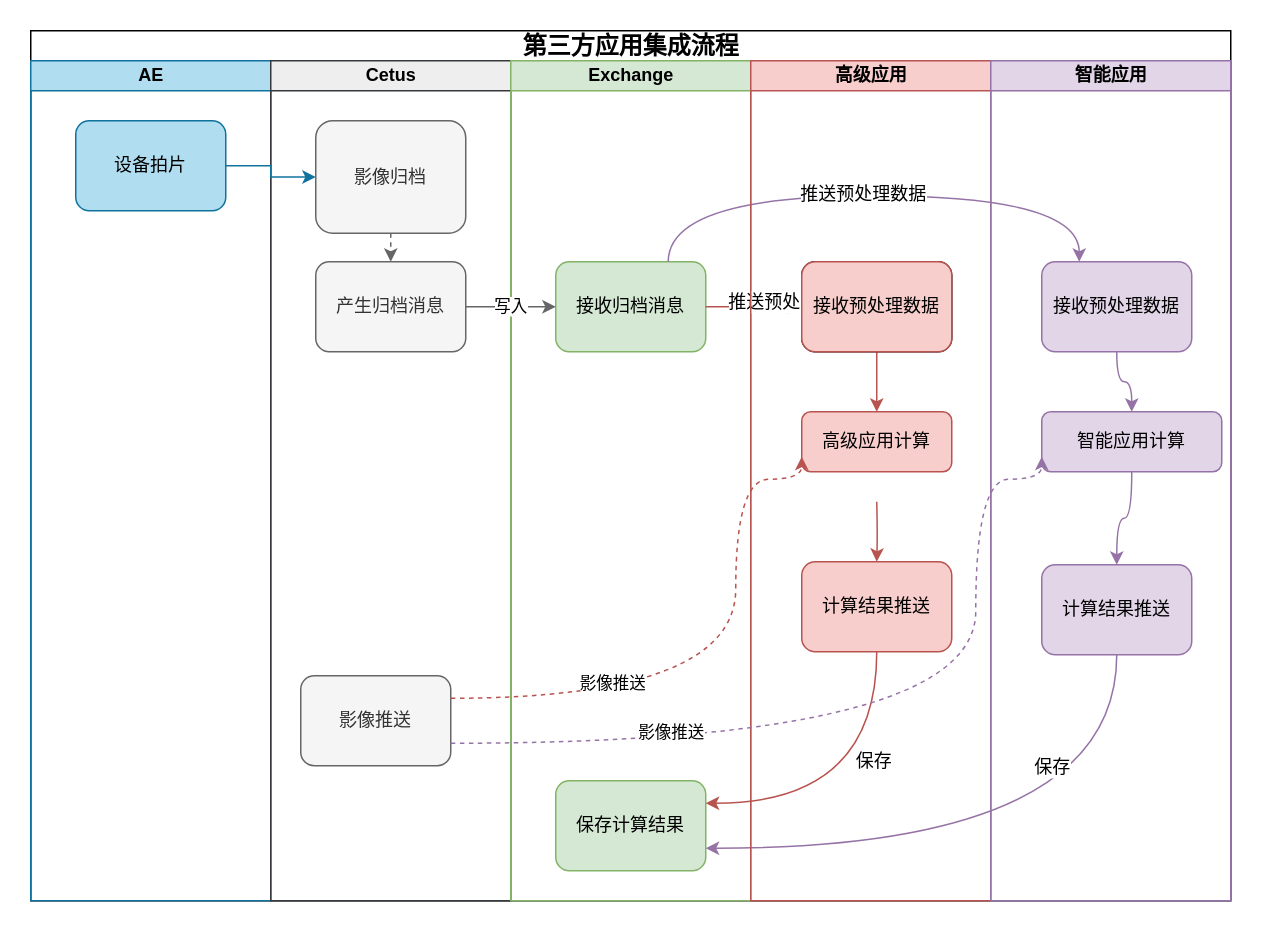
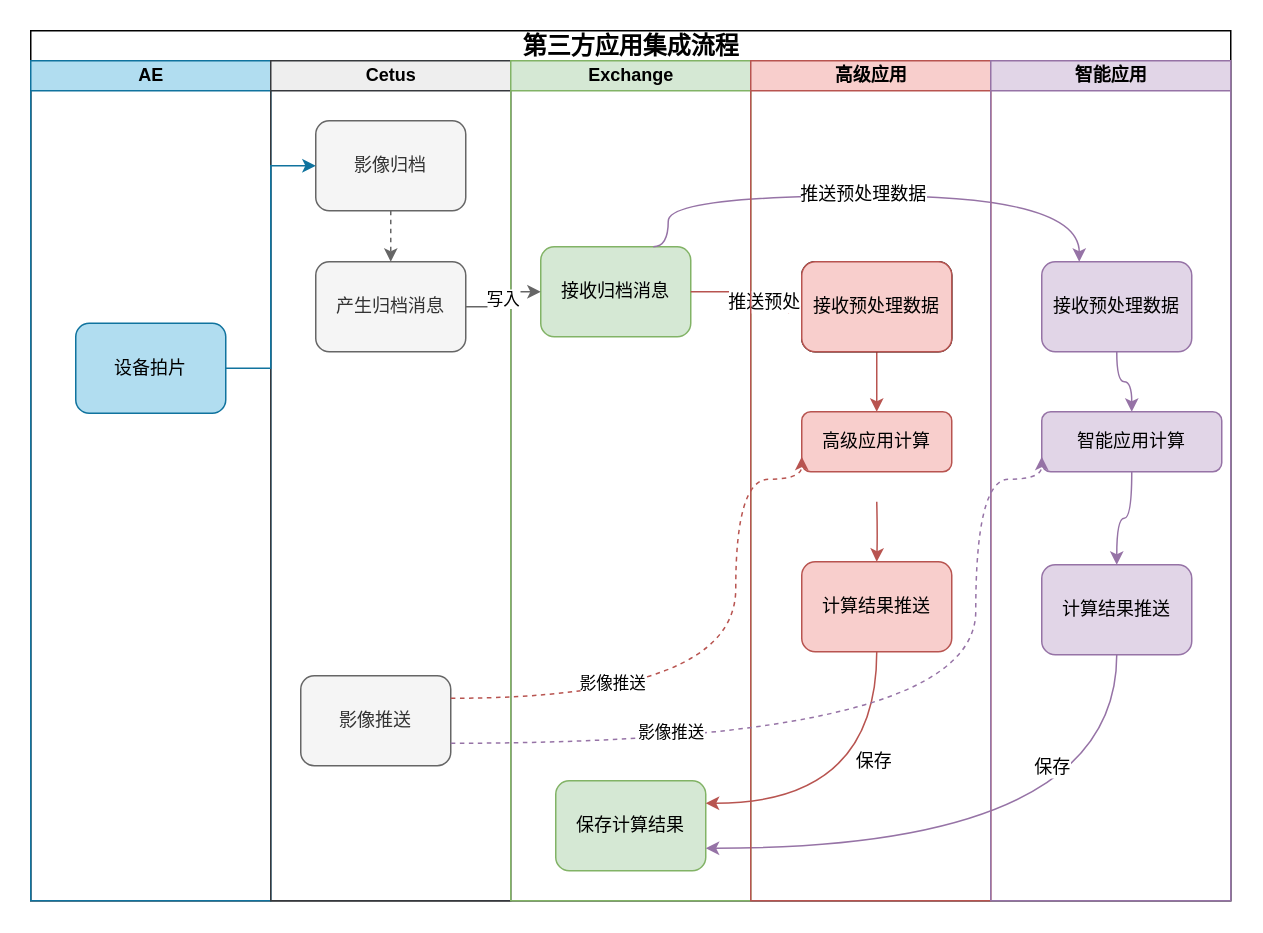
node "设备拍片": moved (151, 166) -> (151, 368)
node "影像归档": size 150x113 -> 150x90
node "接收归档消息": moved (631, 307) -> (616, 292)
